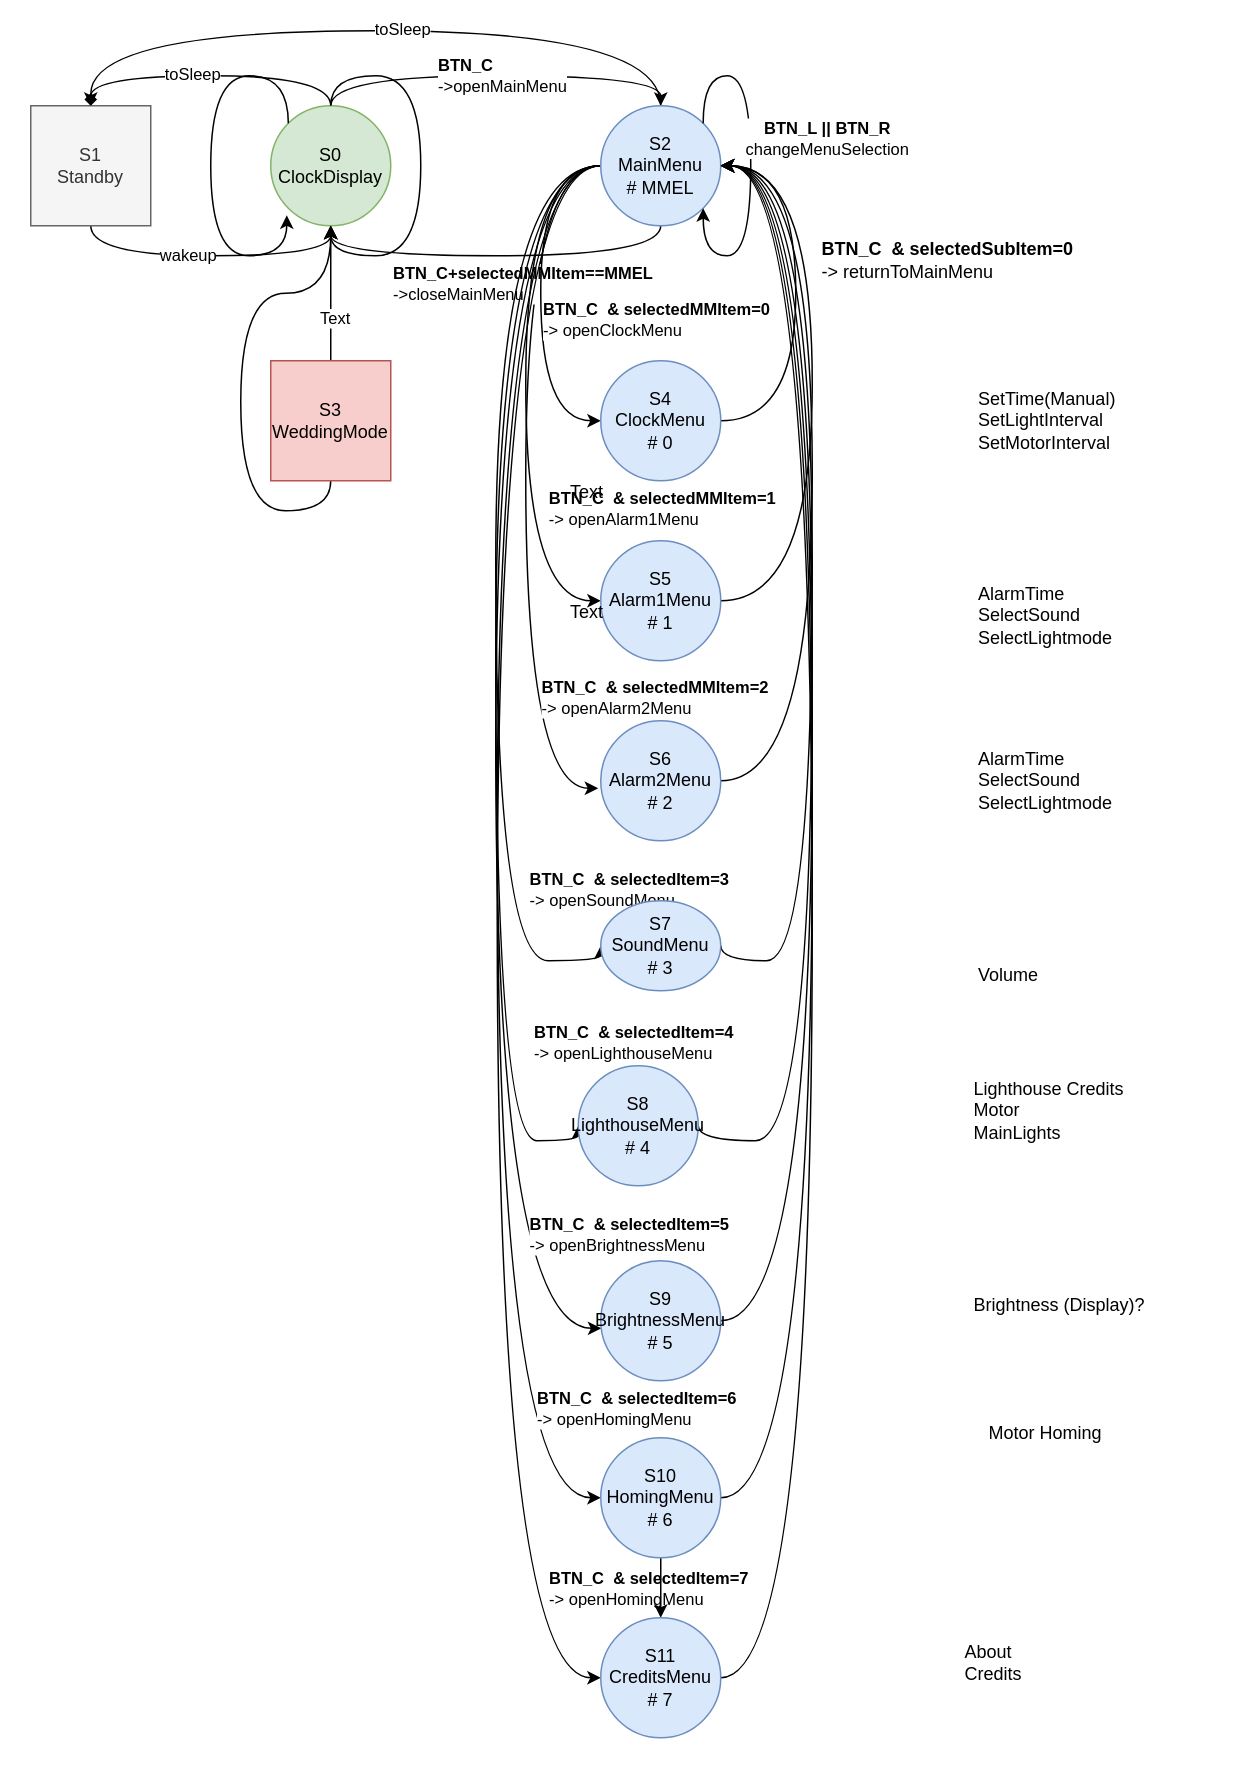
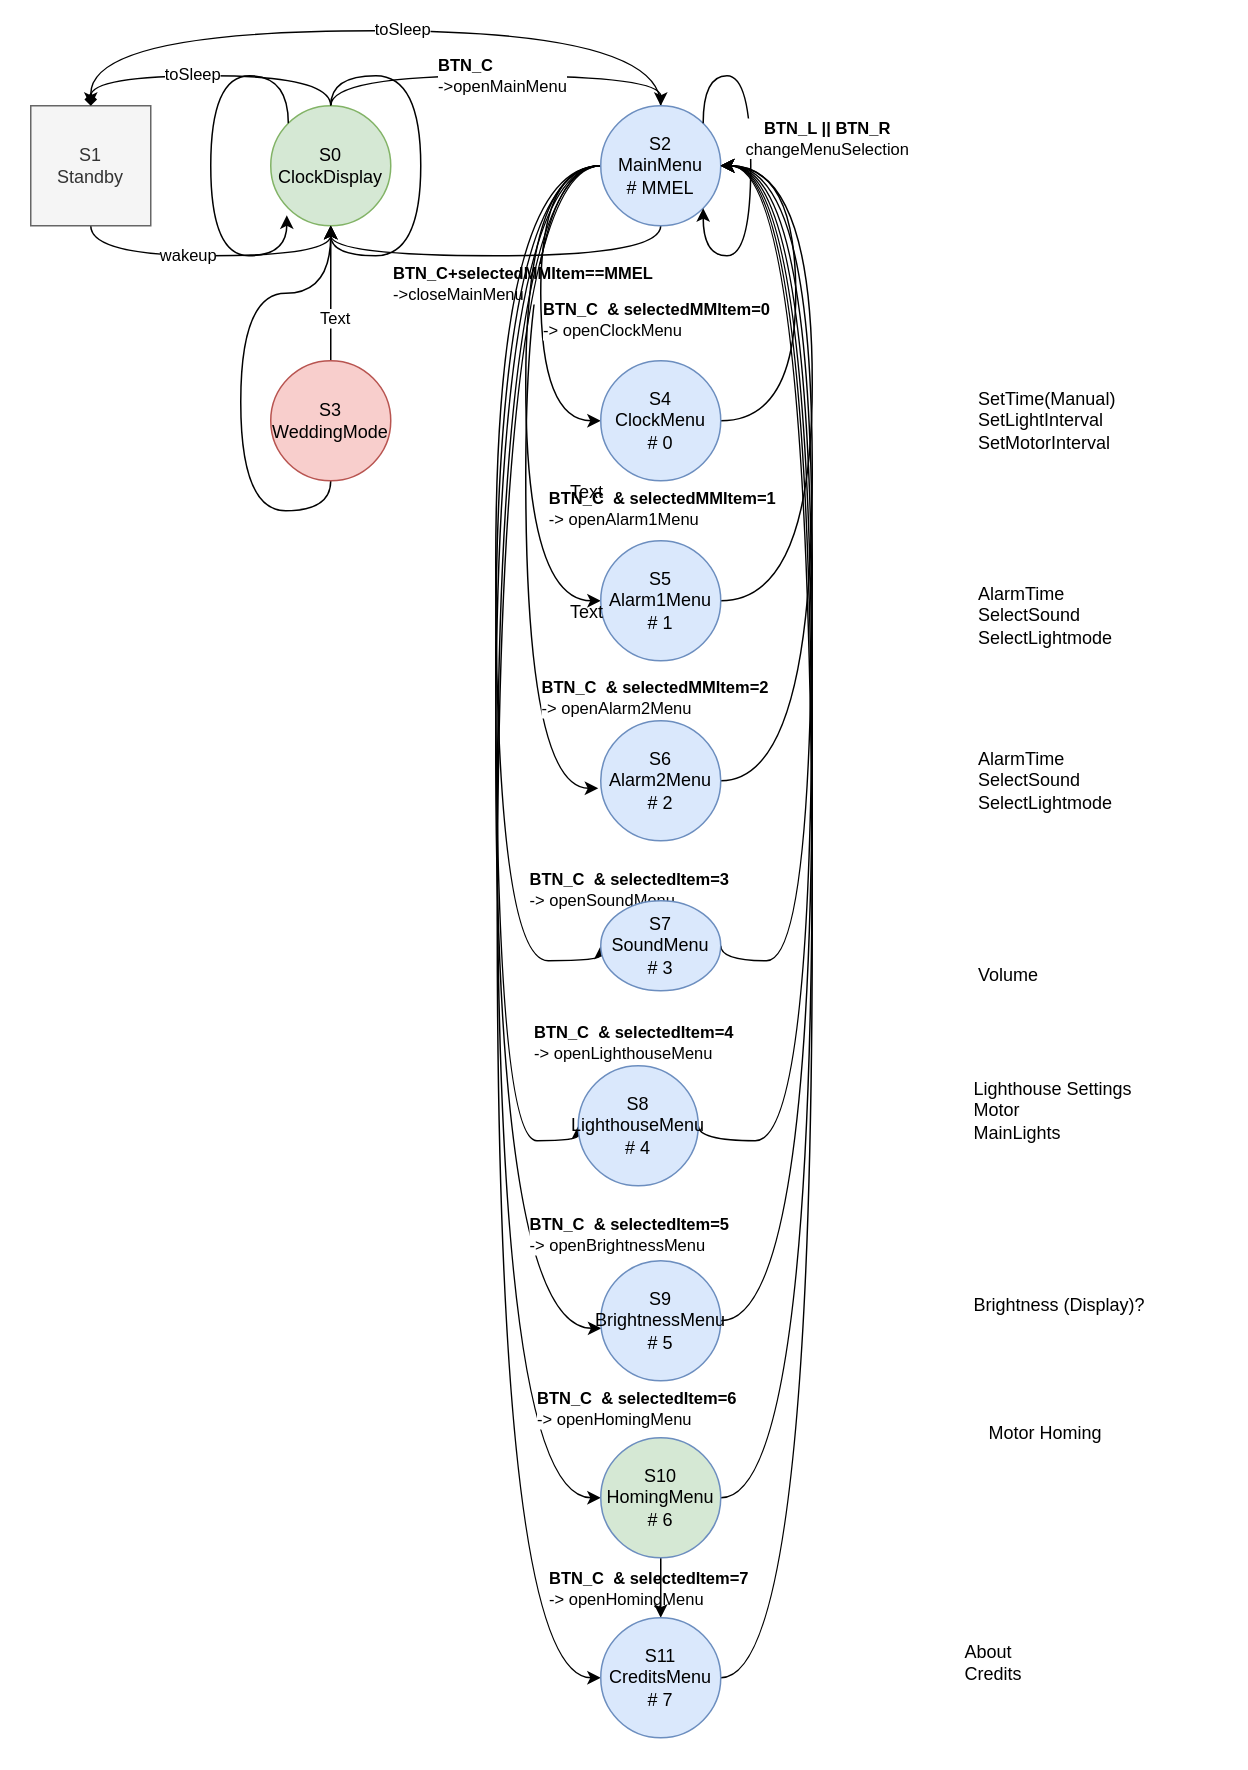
node "BTN_C & selectedSubItem=0 -> returnToMainMenu": removed
node "S3 WeddingMode": shape rectangle -> ellipse
node "Lighthouse Credits Motor MainLights": label "Lighthouse Credits Motor MainLights" -> "Lighthouse Settings Motor MainLights"
node "S10 HomingMenu # 6": fillcolor #dae8fc -> #d5e8d4
